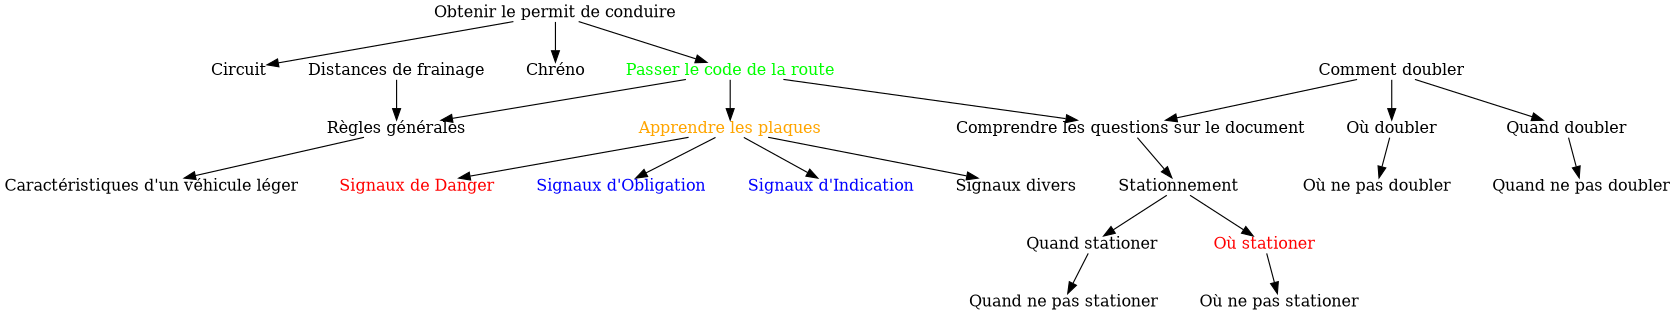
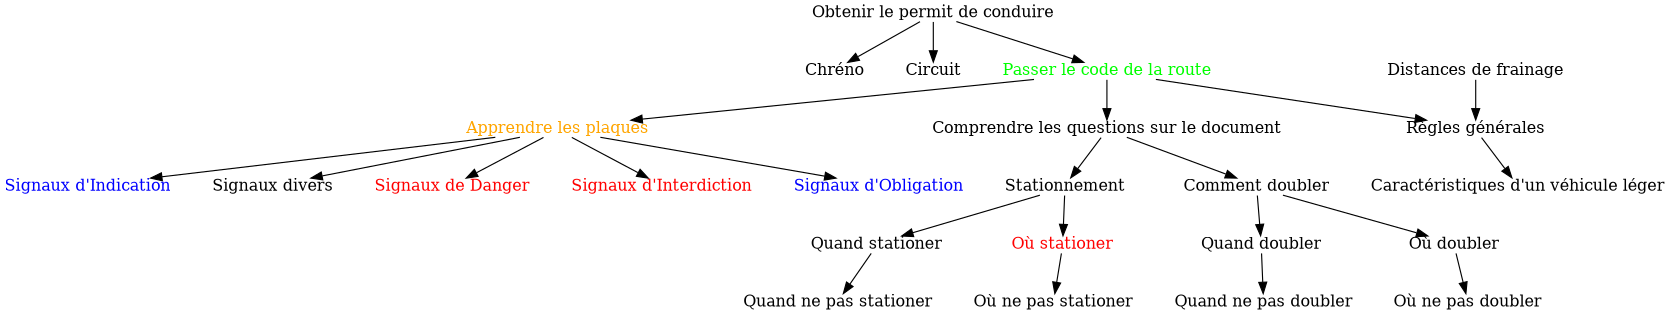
edge "Comment doubler" -> "Comprendre les questions sur le document": reversed
node "Signaux d'Interdiction": added
